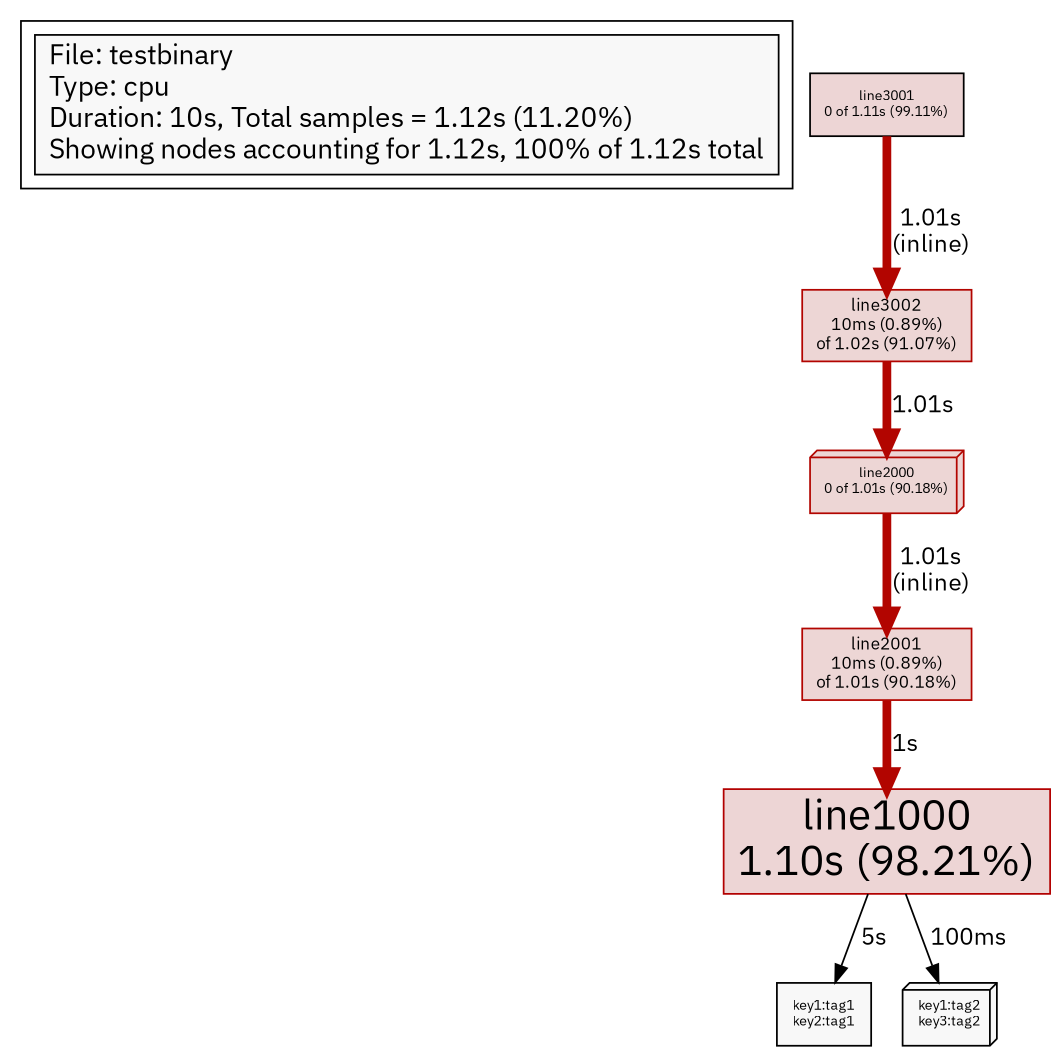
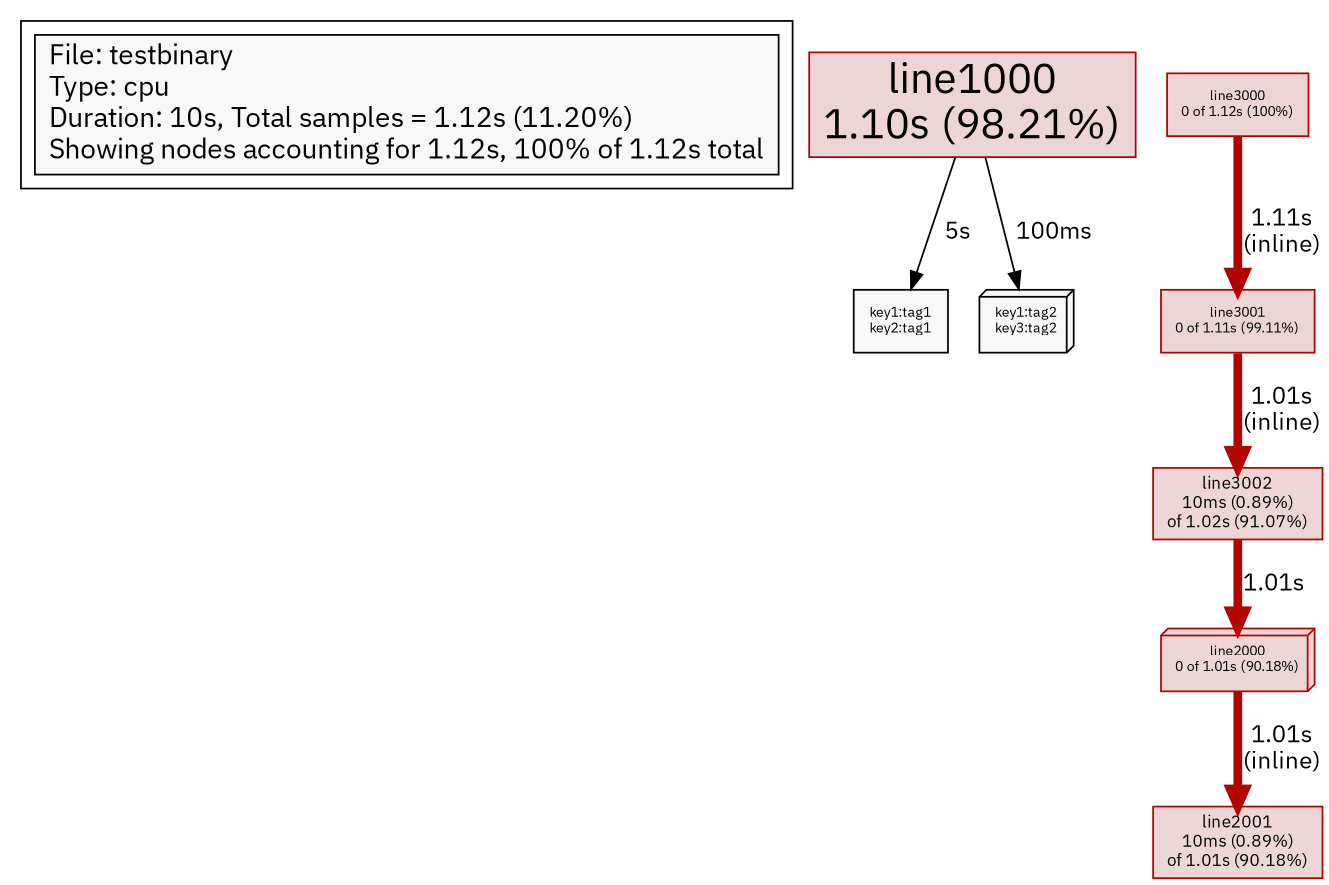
node "line3001 0 of 1.11s (99.11%)": color black -> #b20000
node "line3000 0 of 1.12s (100%)": added
edge "line2001 10ms (0.89%) of 1.01s (90.18%)" -> "line1000 1.10s (98.21%)": removed, label "1s"
